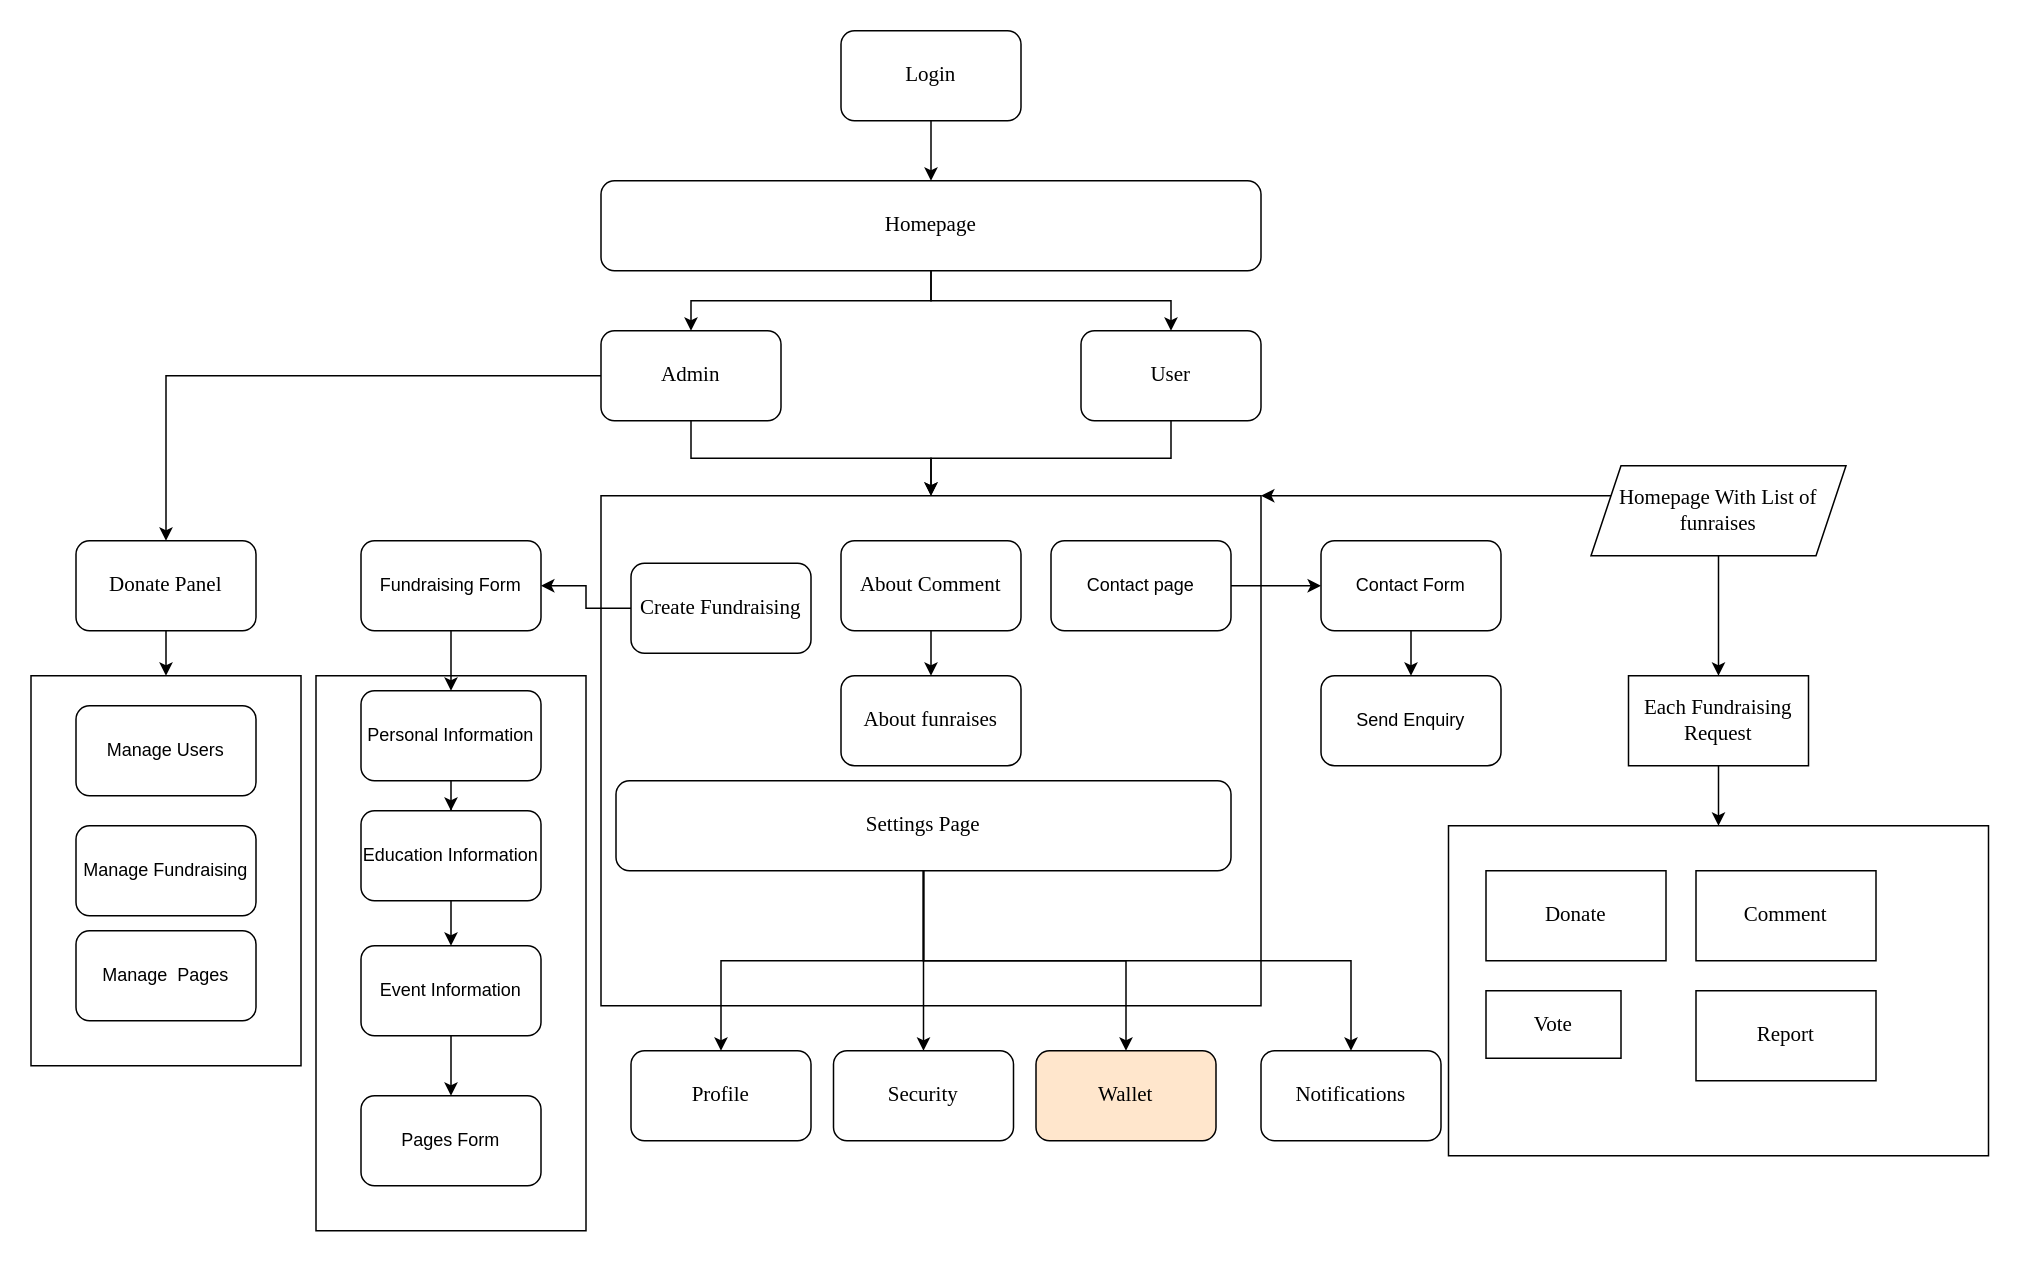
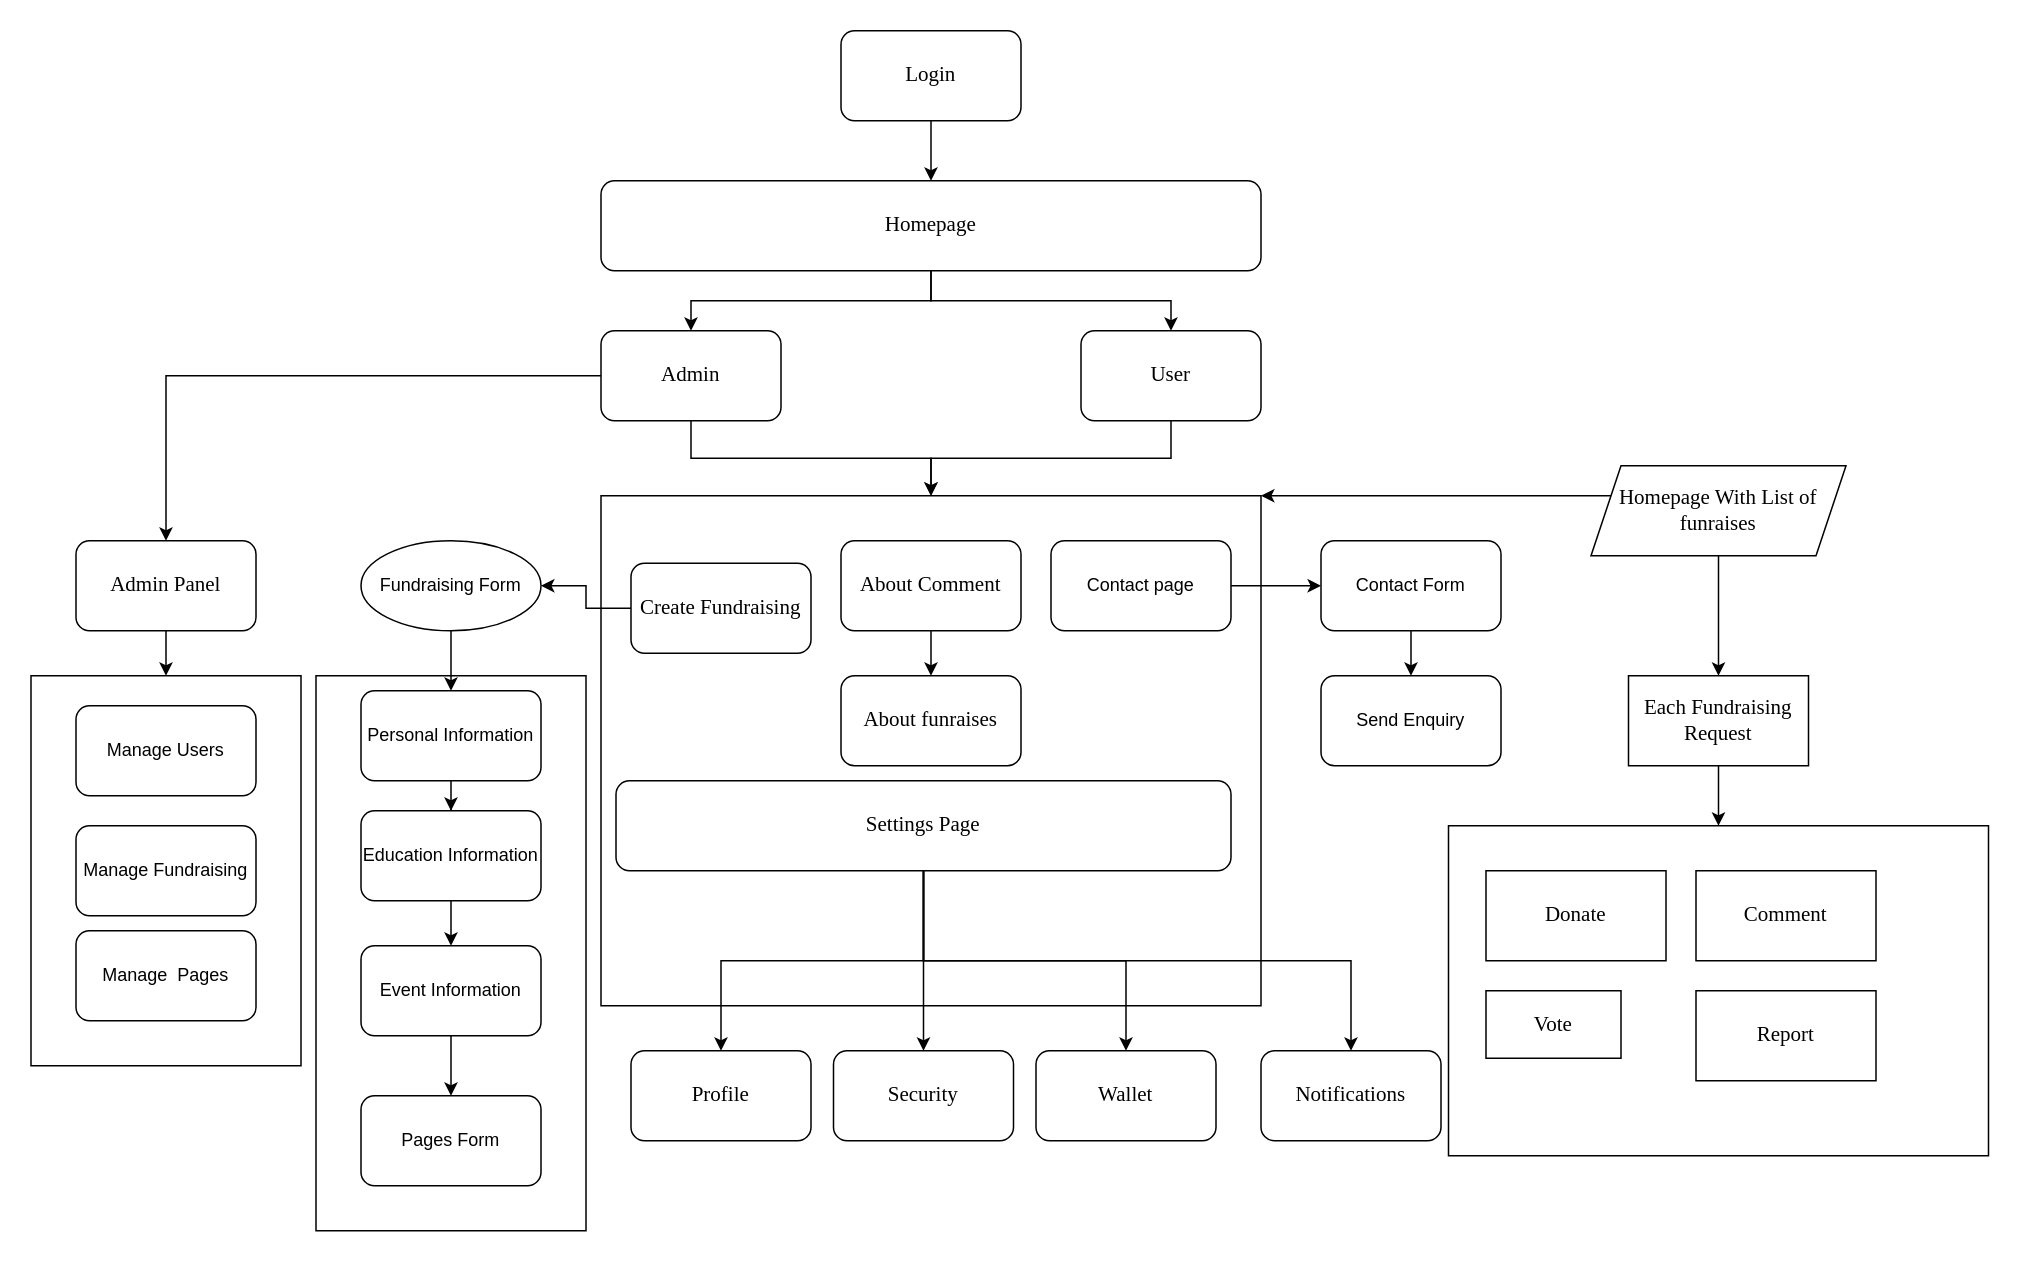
node "Donate Panel": label "Donate Panel" -> "Admin Panel"
node "Fundraising Form": shape rounded rectangle -> ellipse
node "Wallet": fillcolor #ffe6cc -> #ffffff
